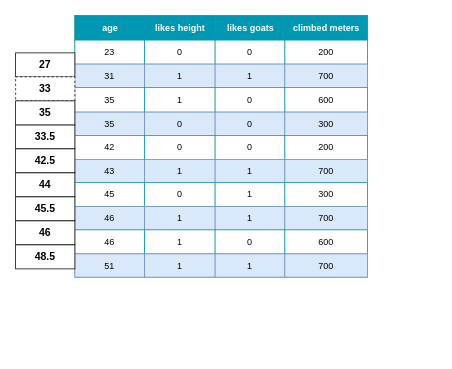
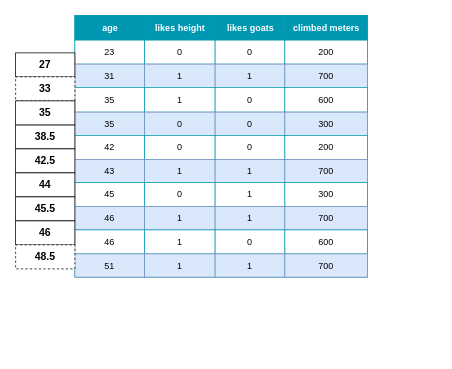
node "33.5": label "33.5" -> "38.5"
node "48.5": style solid -> dashed
